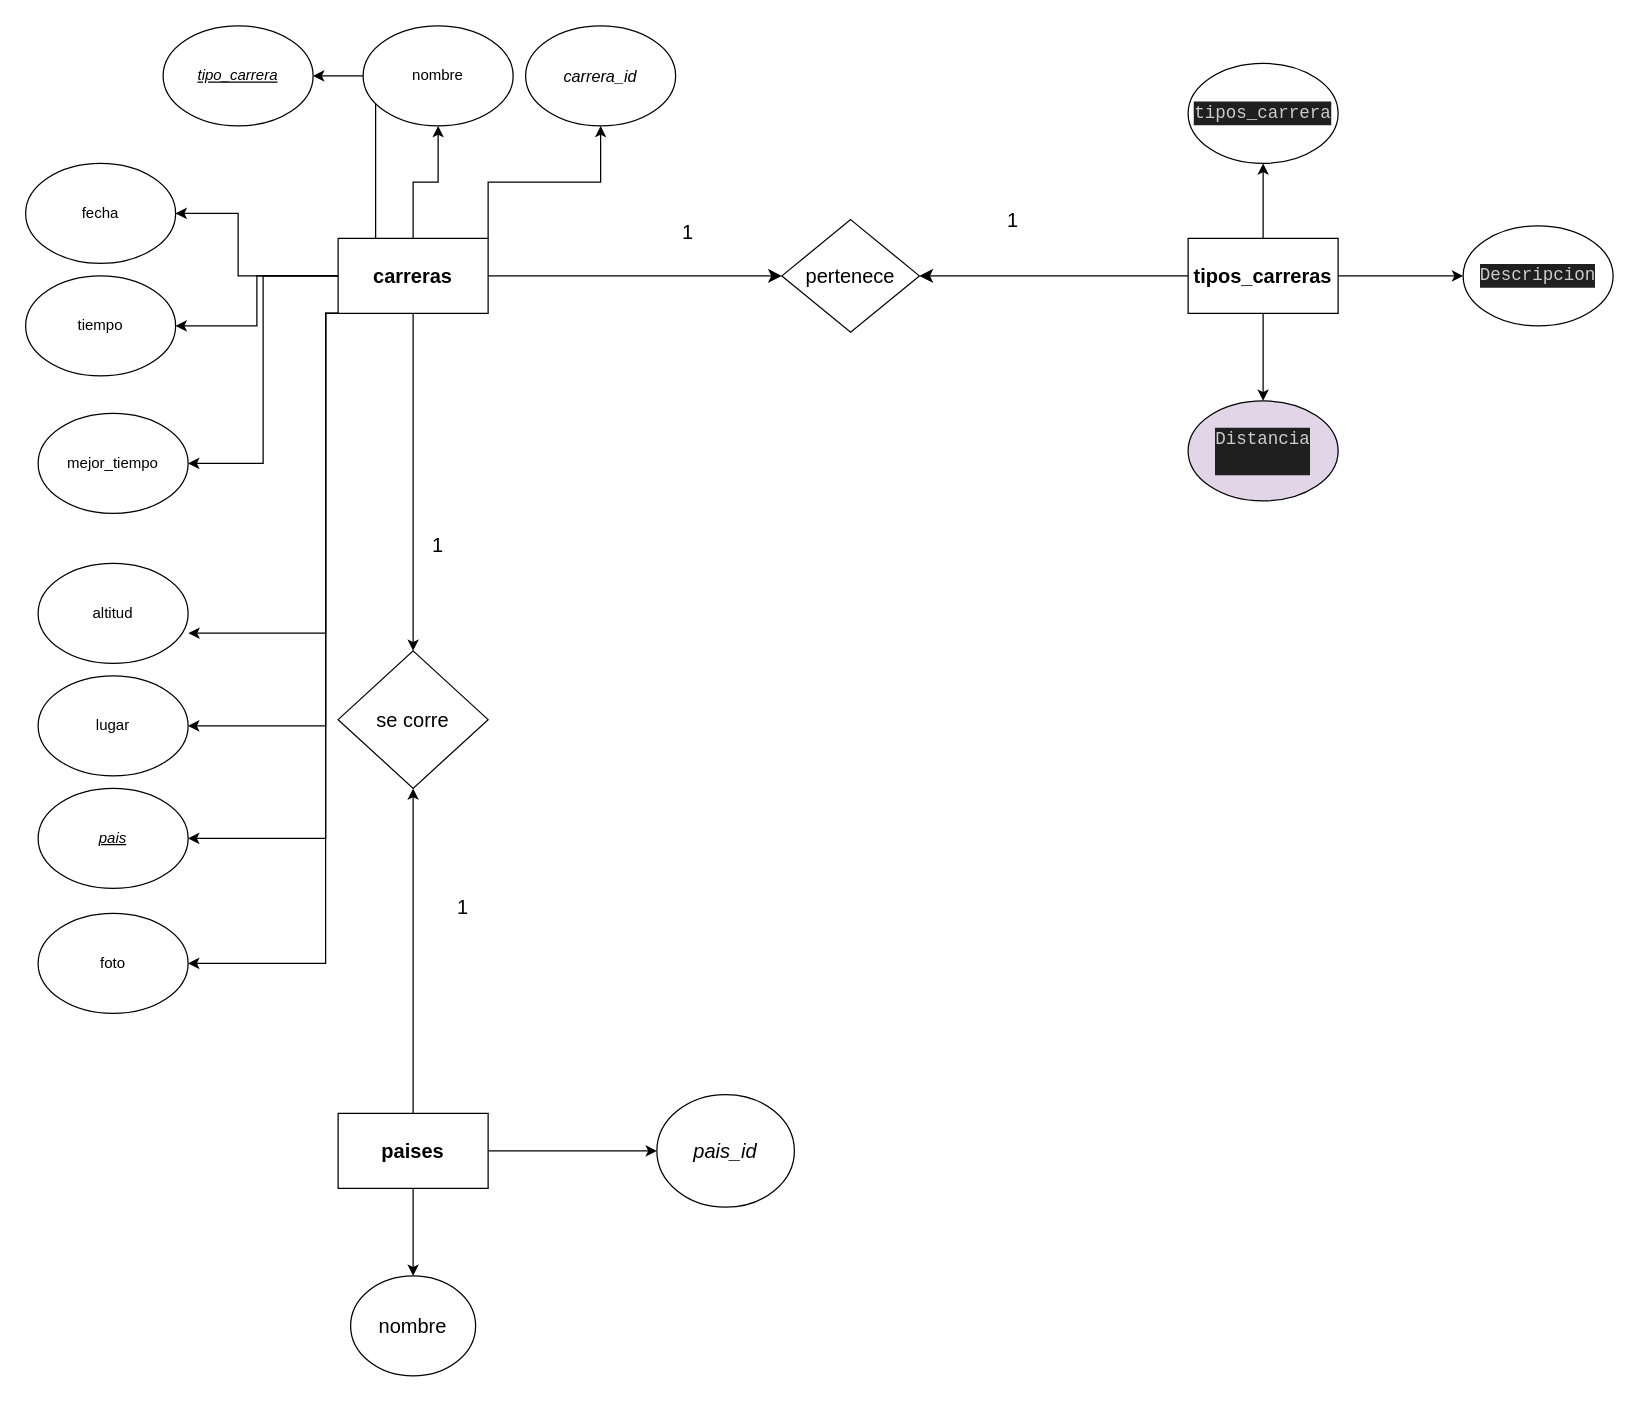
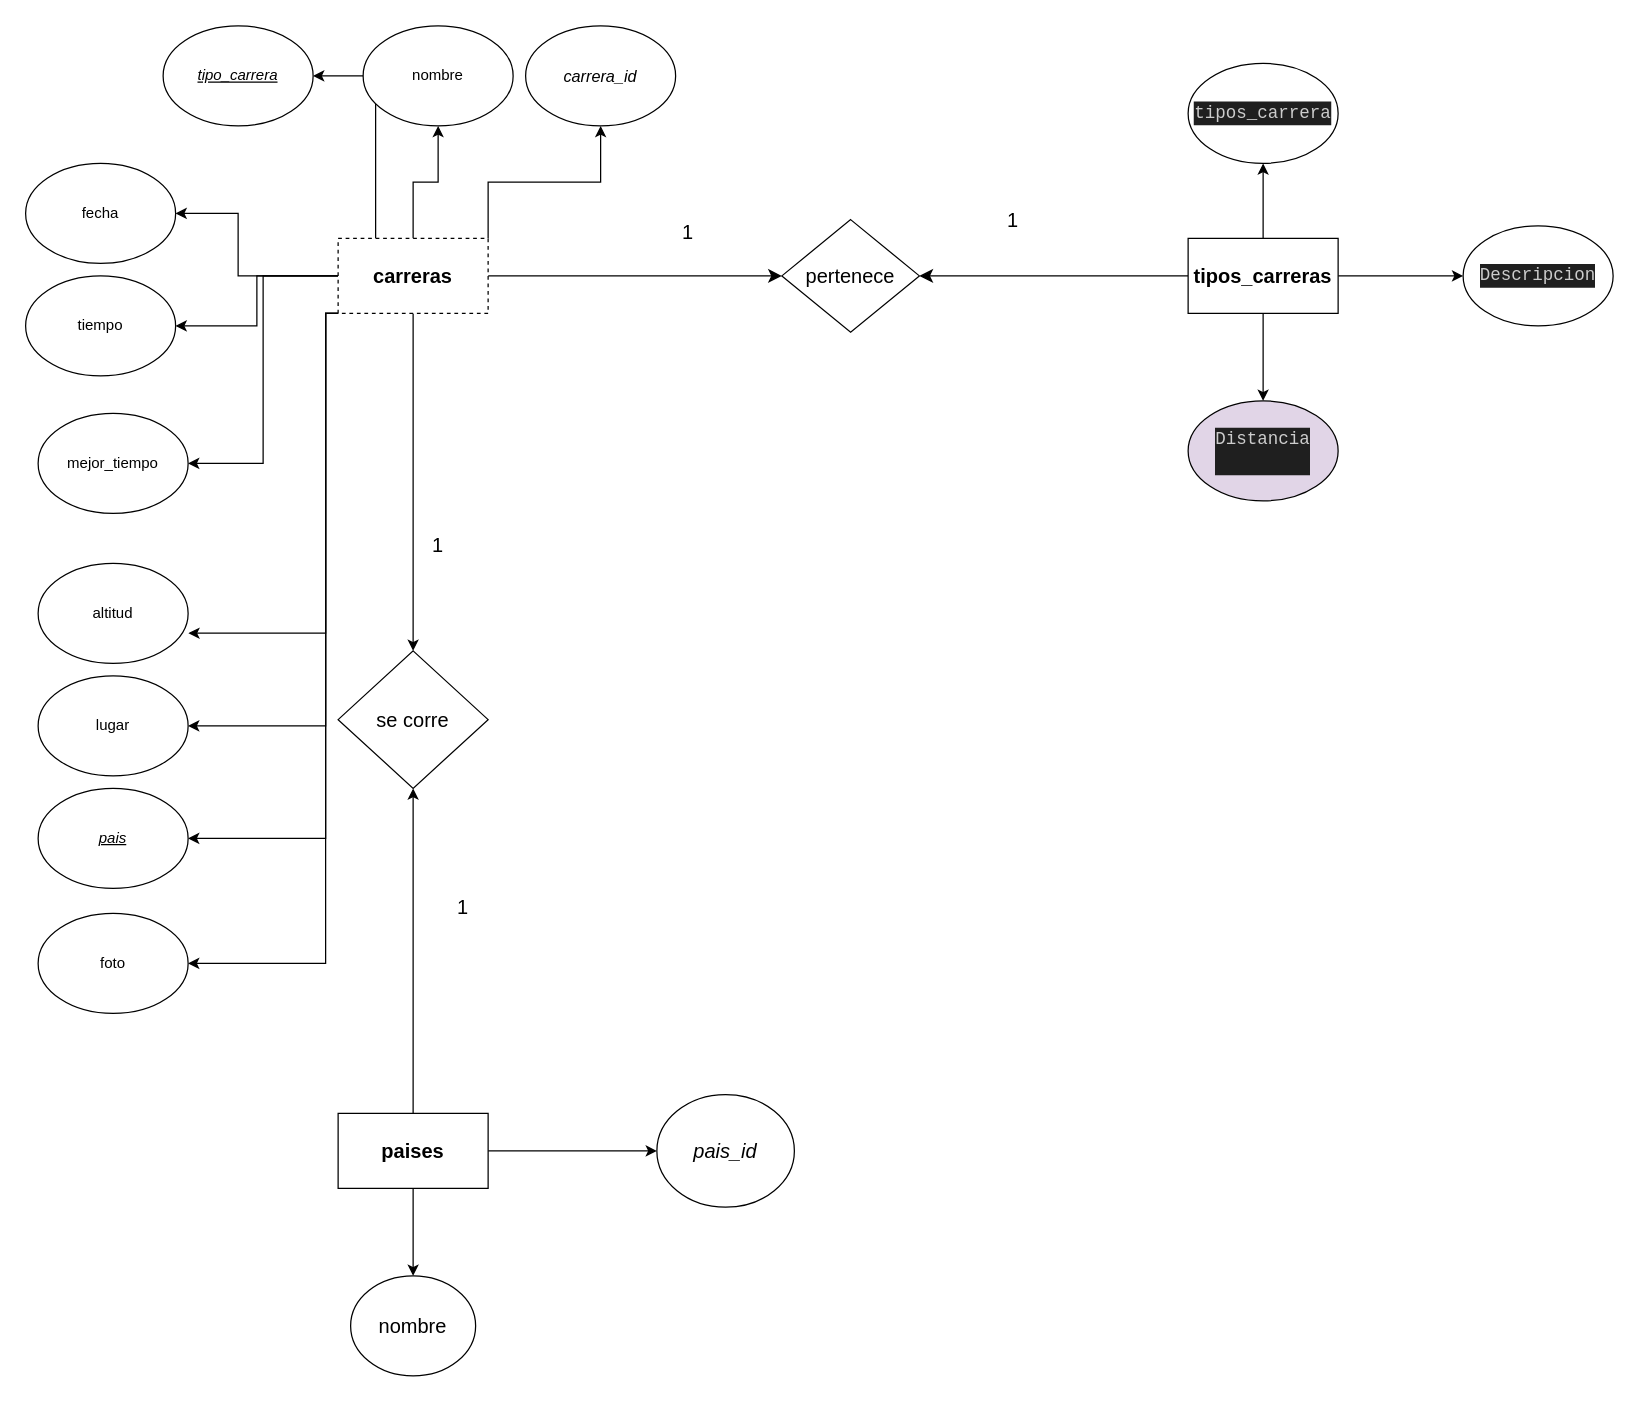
node "carreras": style solid -> dashed
